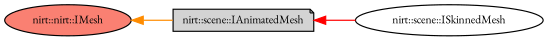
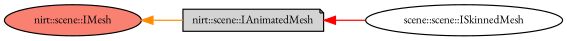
node "nirt::nirt::IMesh": label "nirt::nirt::IMesh" -> "nirt::scene::IMesh"
node "nirt::scene::ISkinnedMesh": label "nirt::scene::ISkinnedMesh" -> "scene::scene::ISkinnedMesh"
